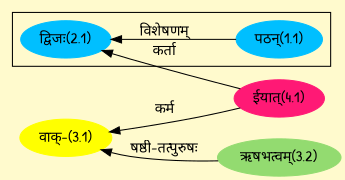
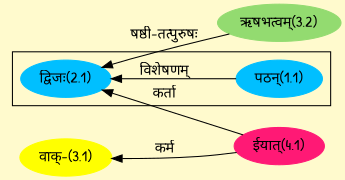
edge "ऋषभत्वम्(3.2)" -> "वाक्-(3.1)": now "ऋषभत्वम्(3.2)" -> "द्विजः(2.1)"
